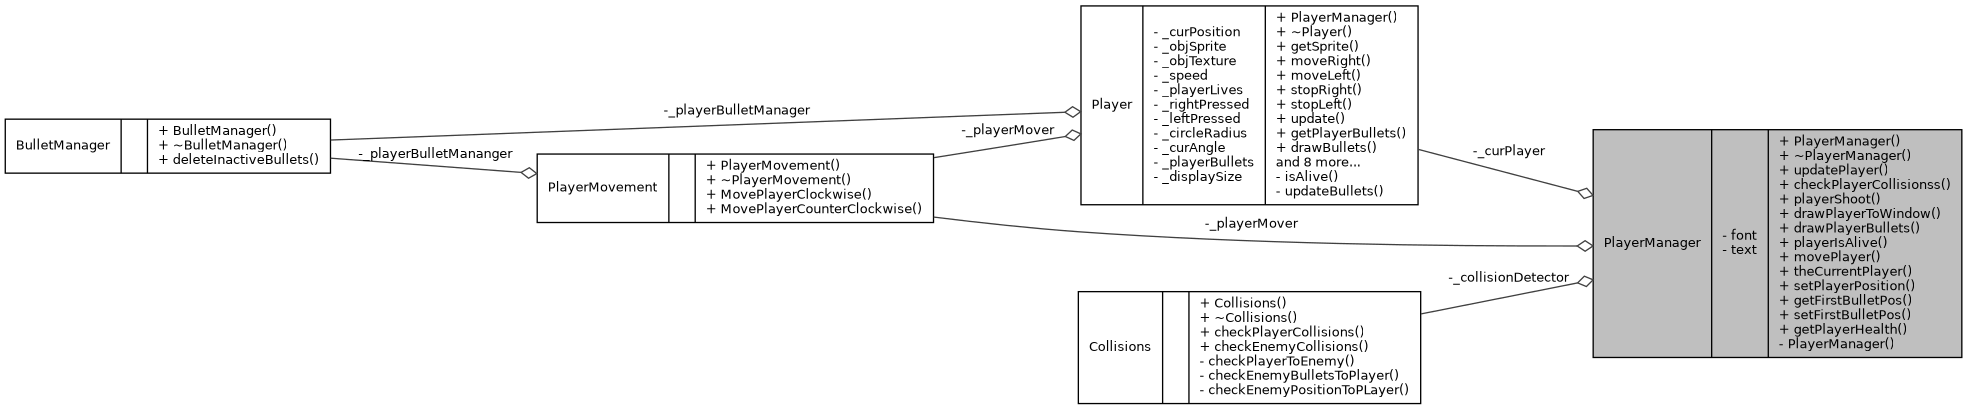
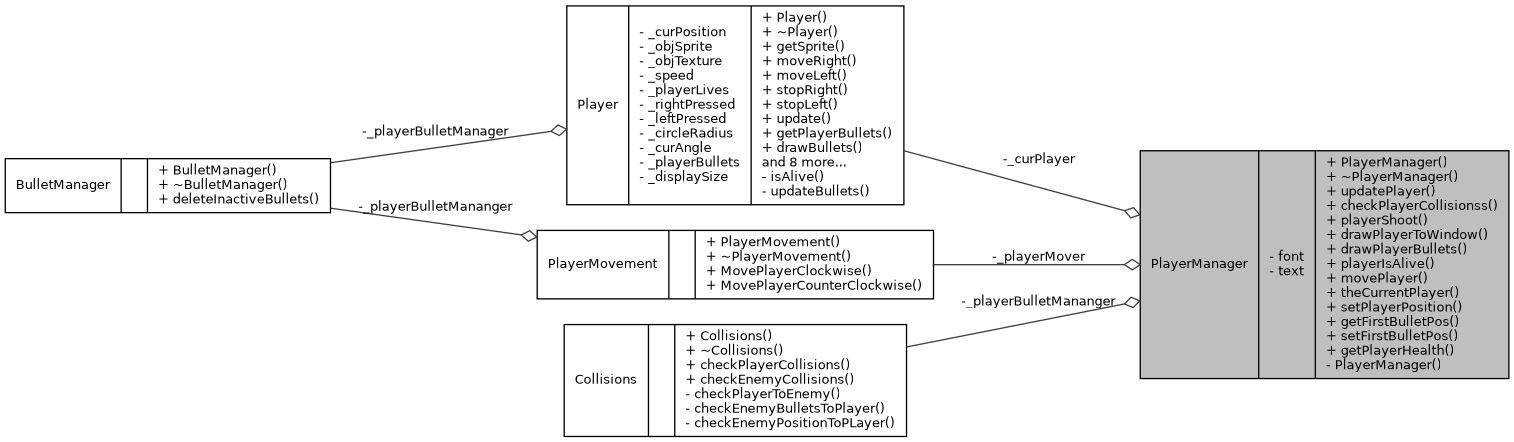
node "Player": text "+ PlayerManager()" -> "+ Player()"
edge "PlayerMovement" -> "Player": removed, label "-_playerMover"
edge "Collisions" -> "PlayerManager": label " -_collisionDetector" -> " -_playerBulletMananger"
